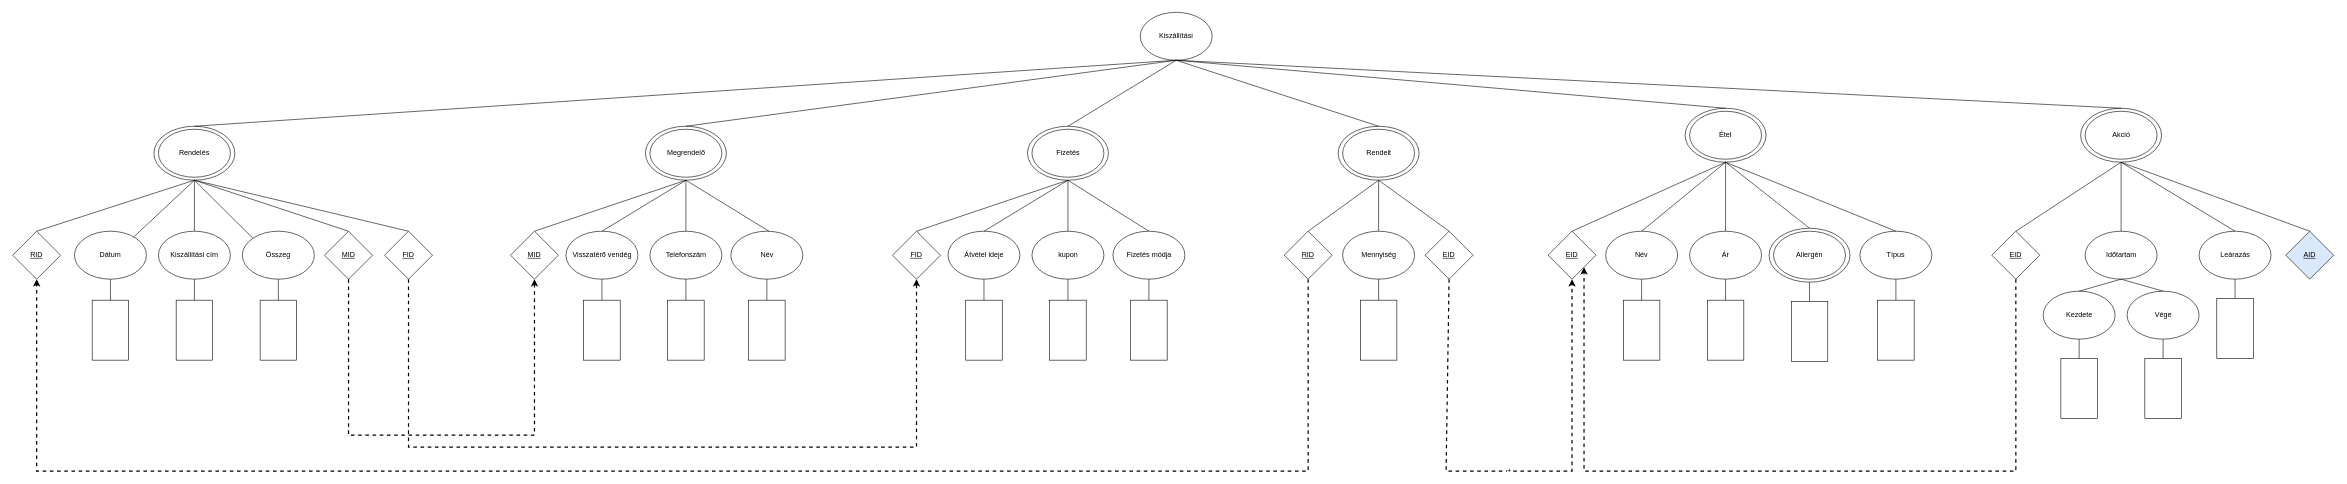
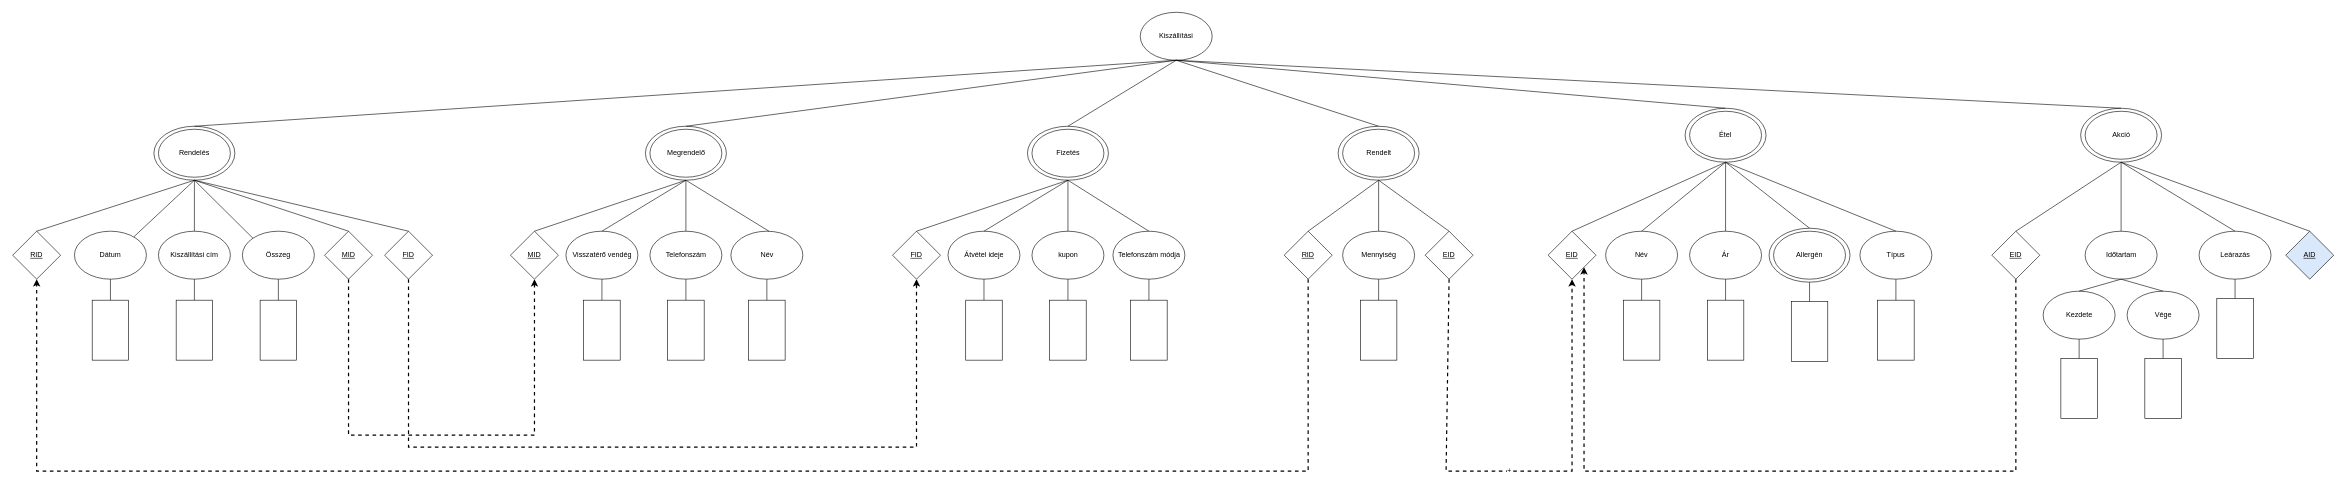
node "Fizetés módja": label "Fizetés módja" -> "Telefonszám módja"
